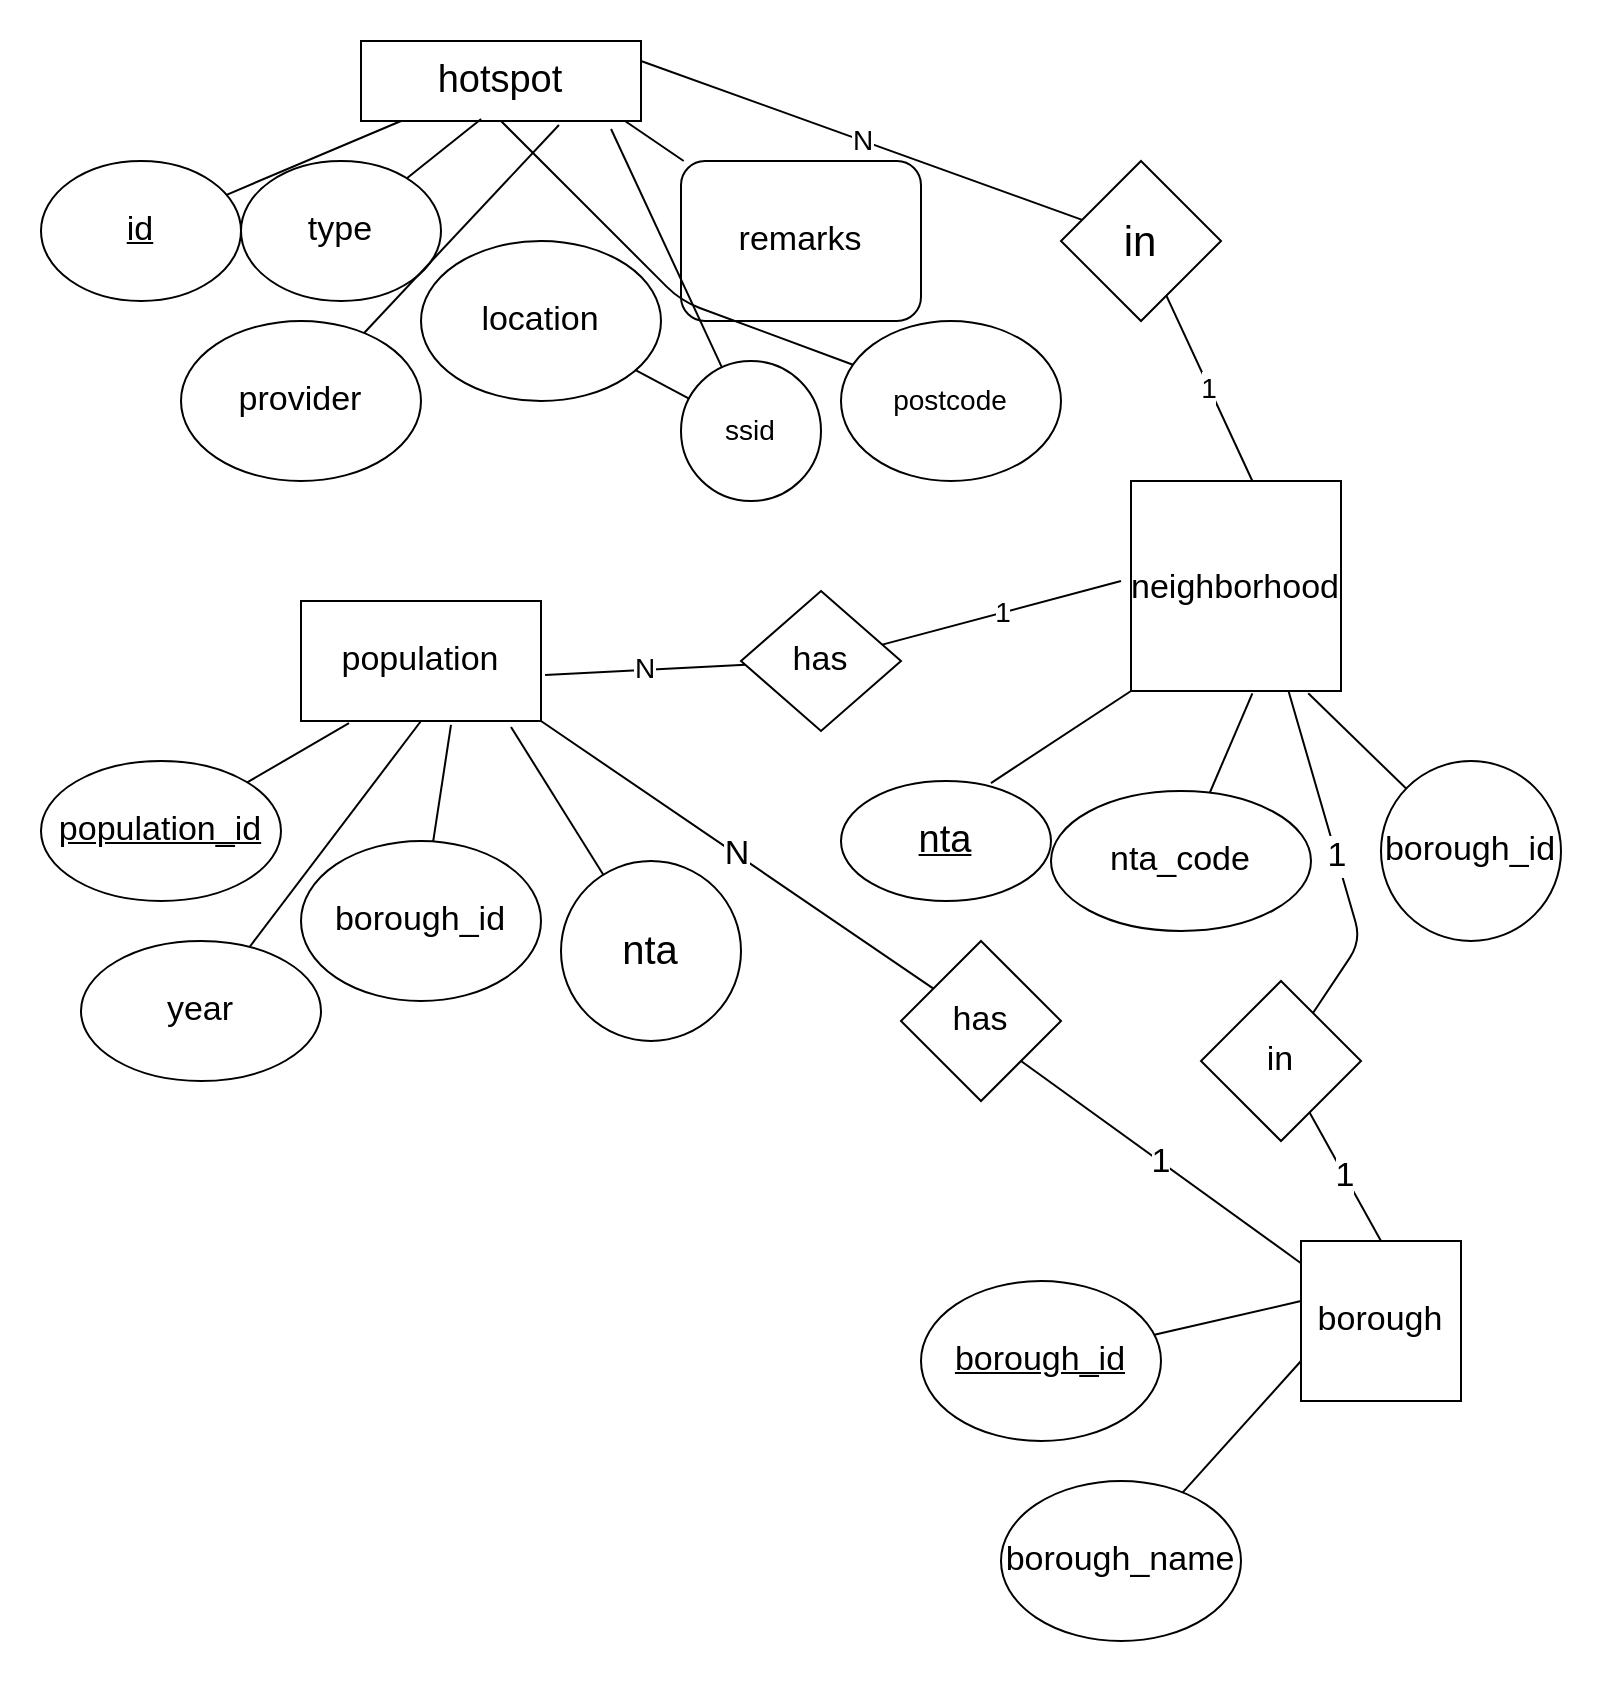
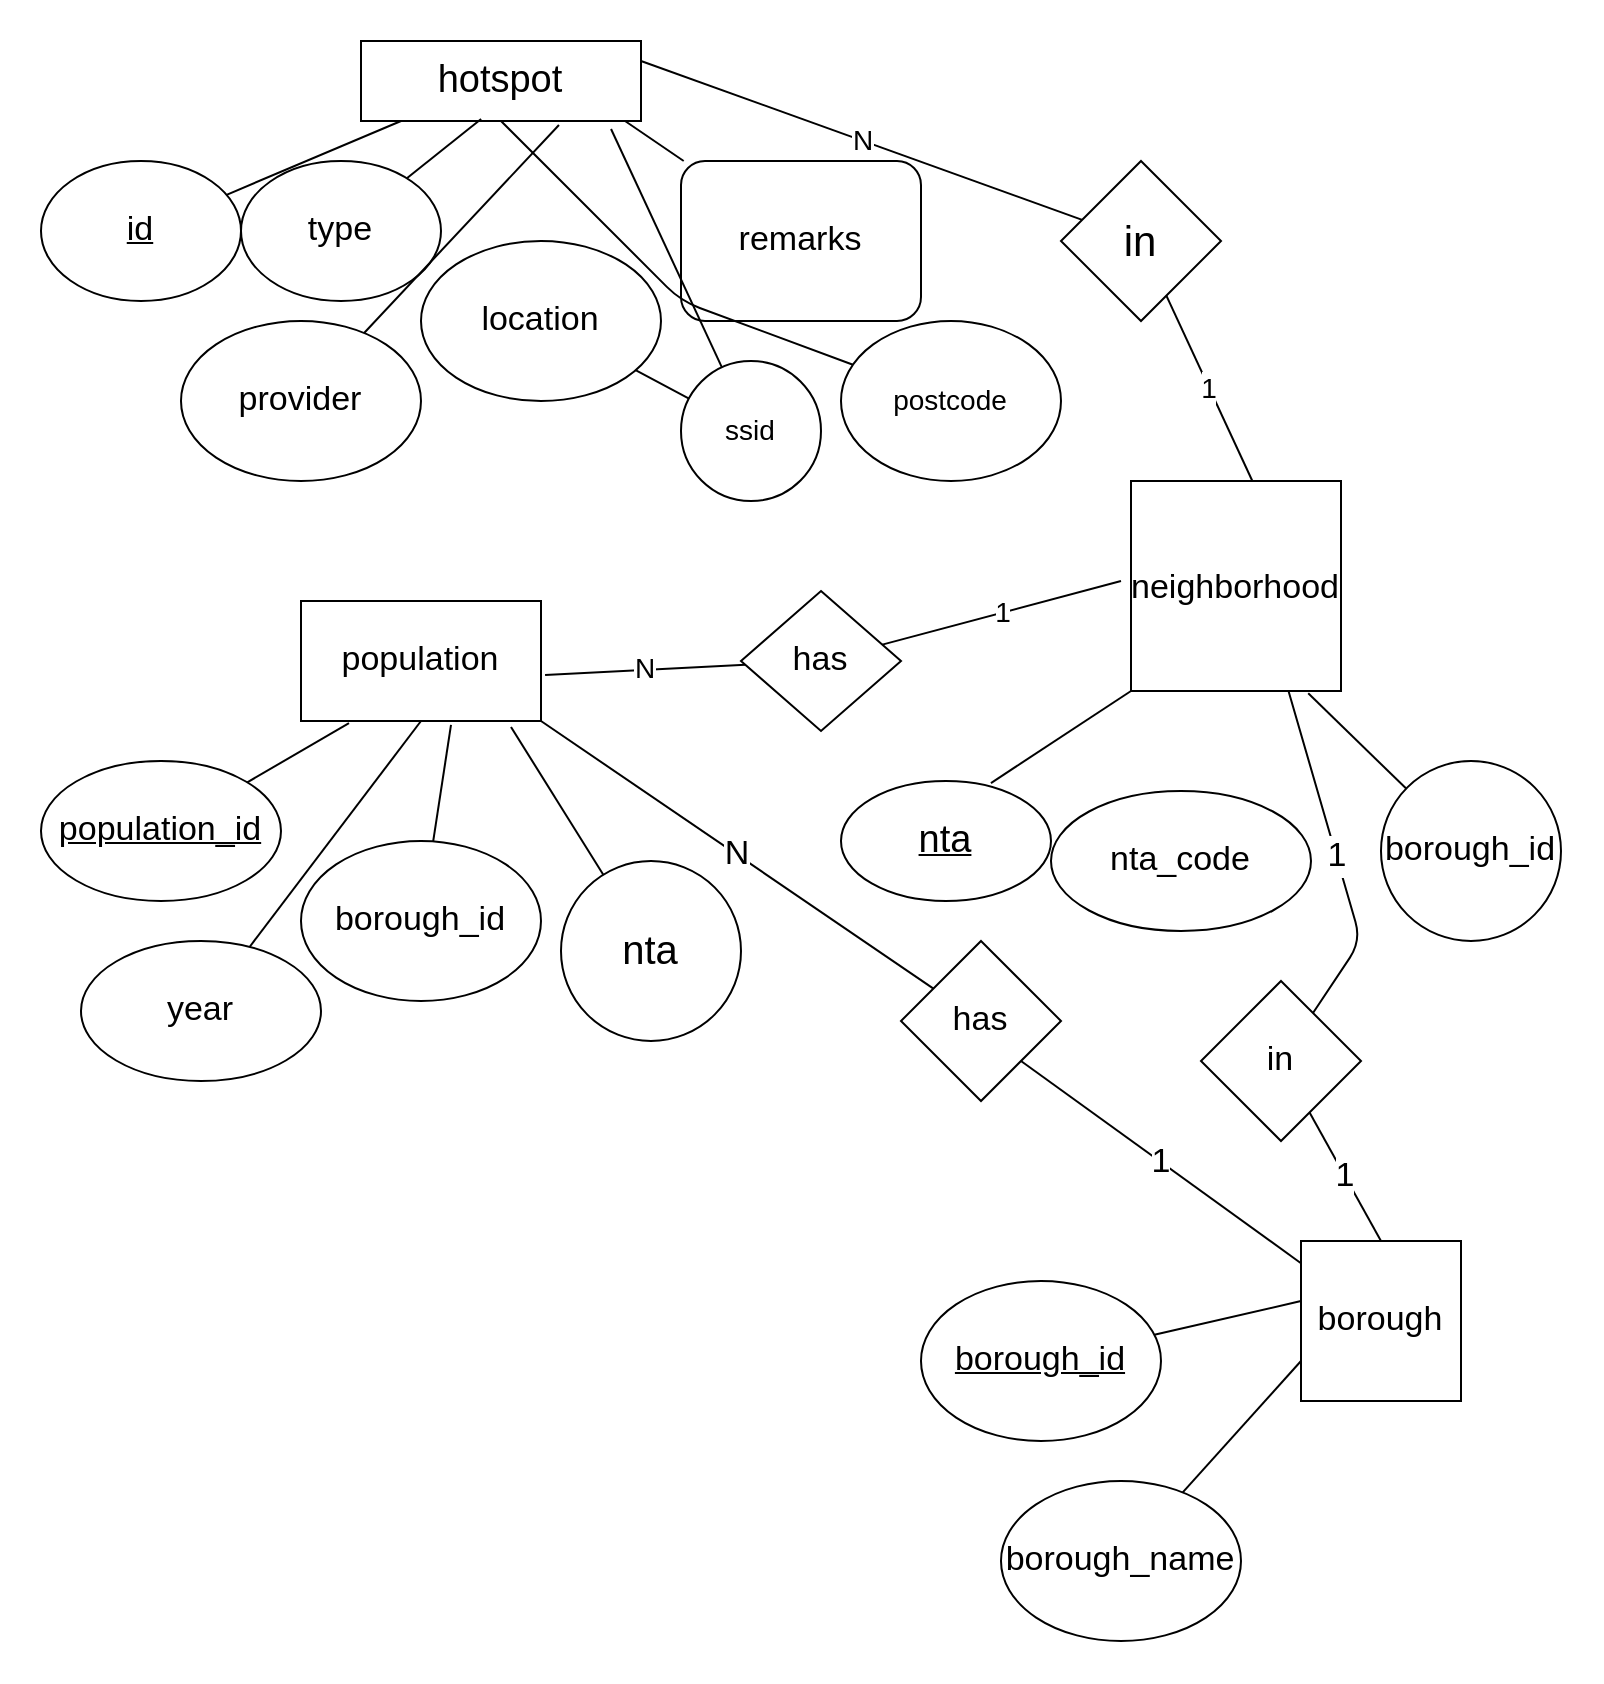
edge "neighborhood" -- "nta_code": removed
